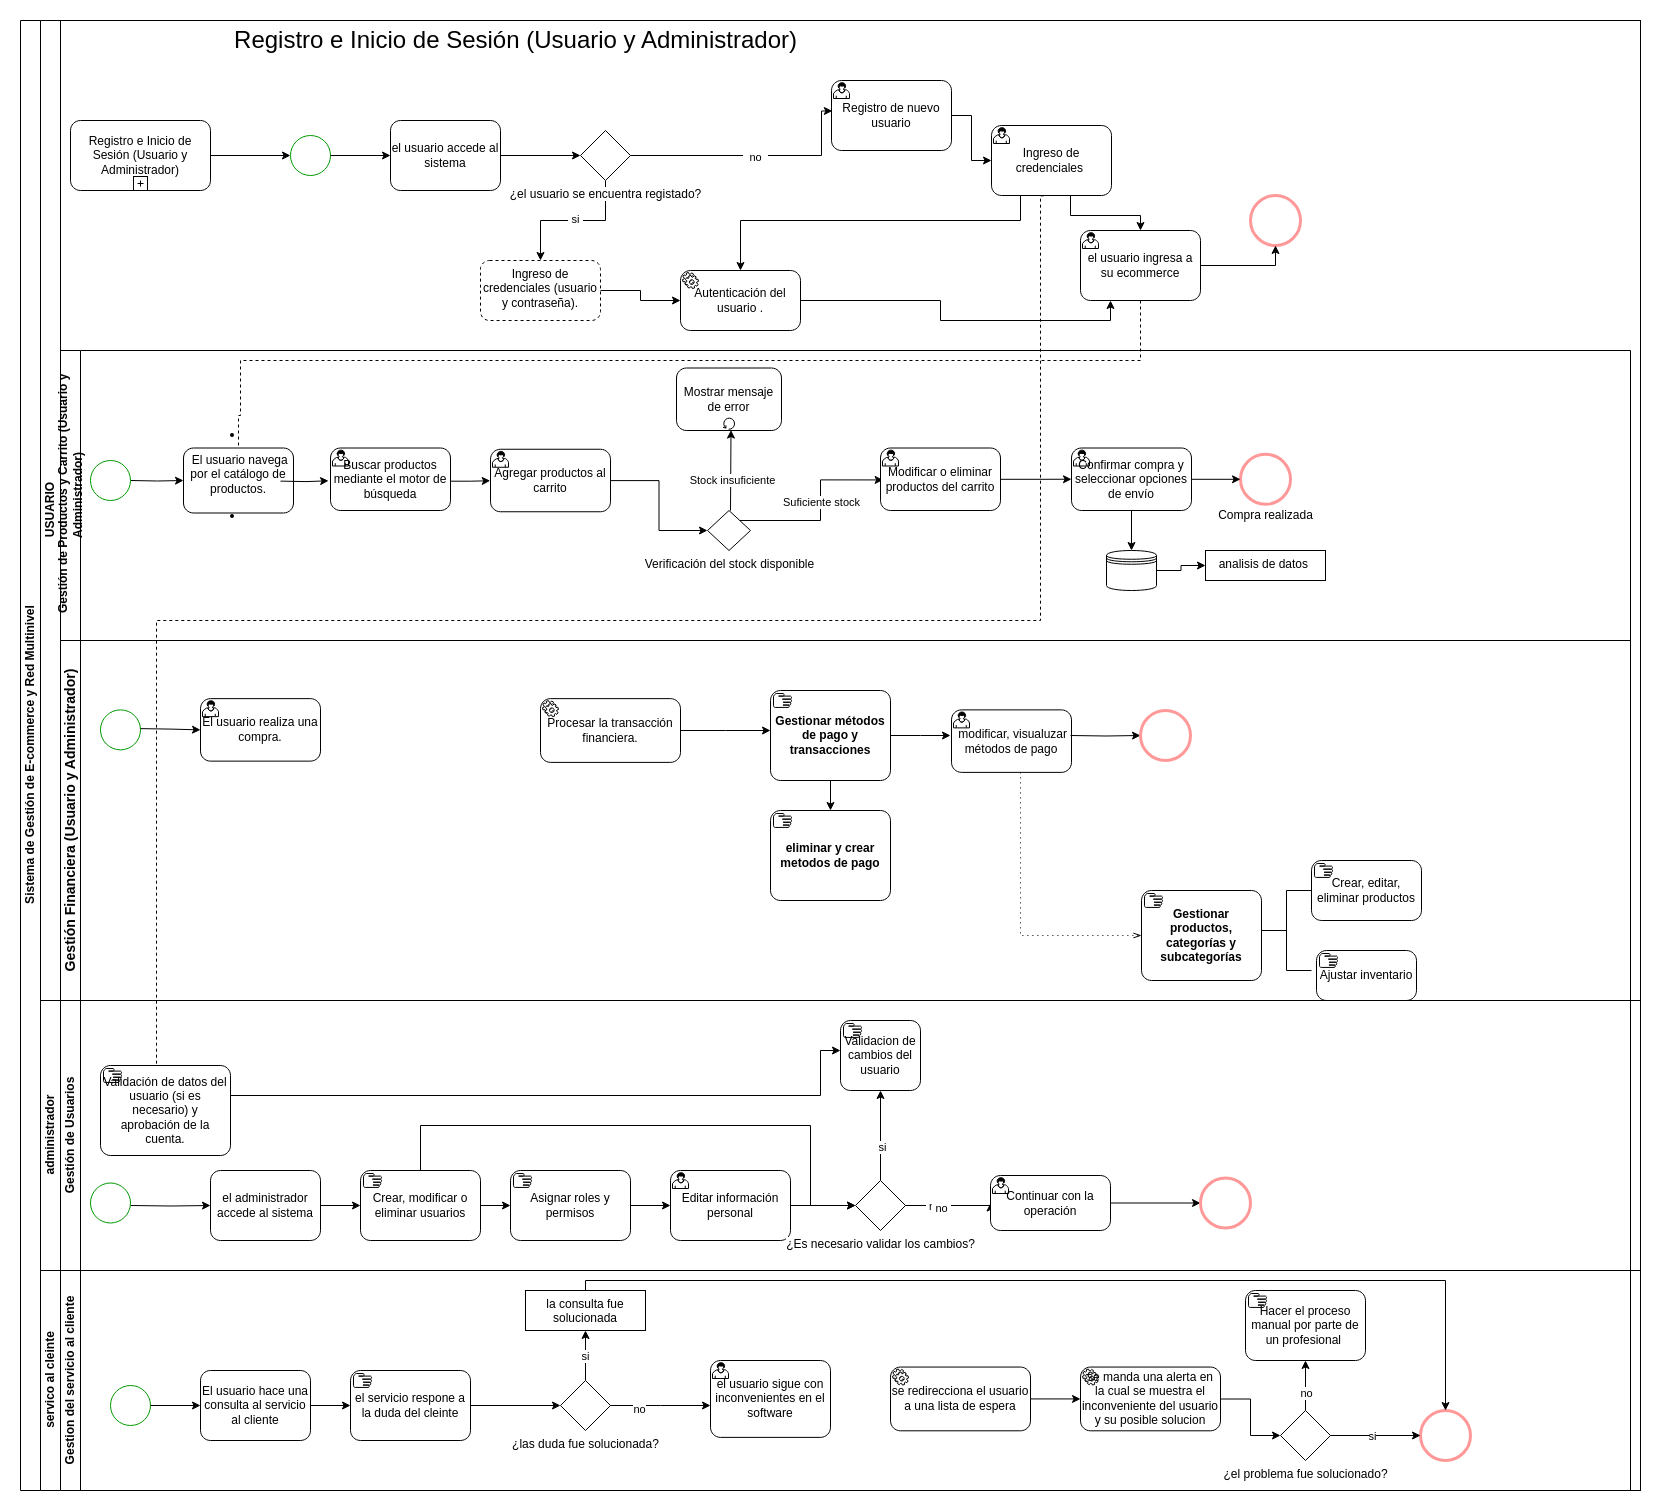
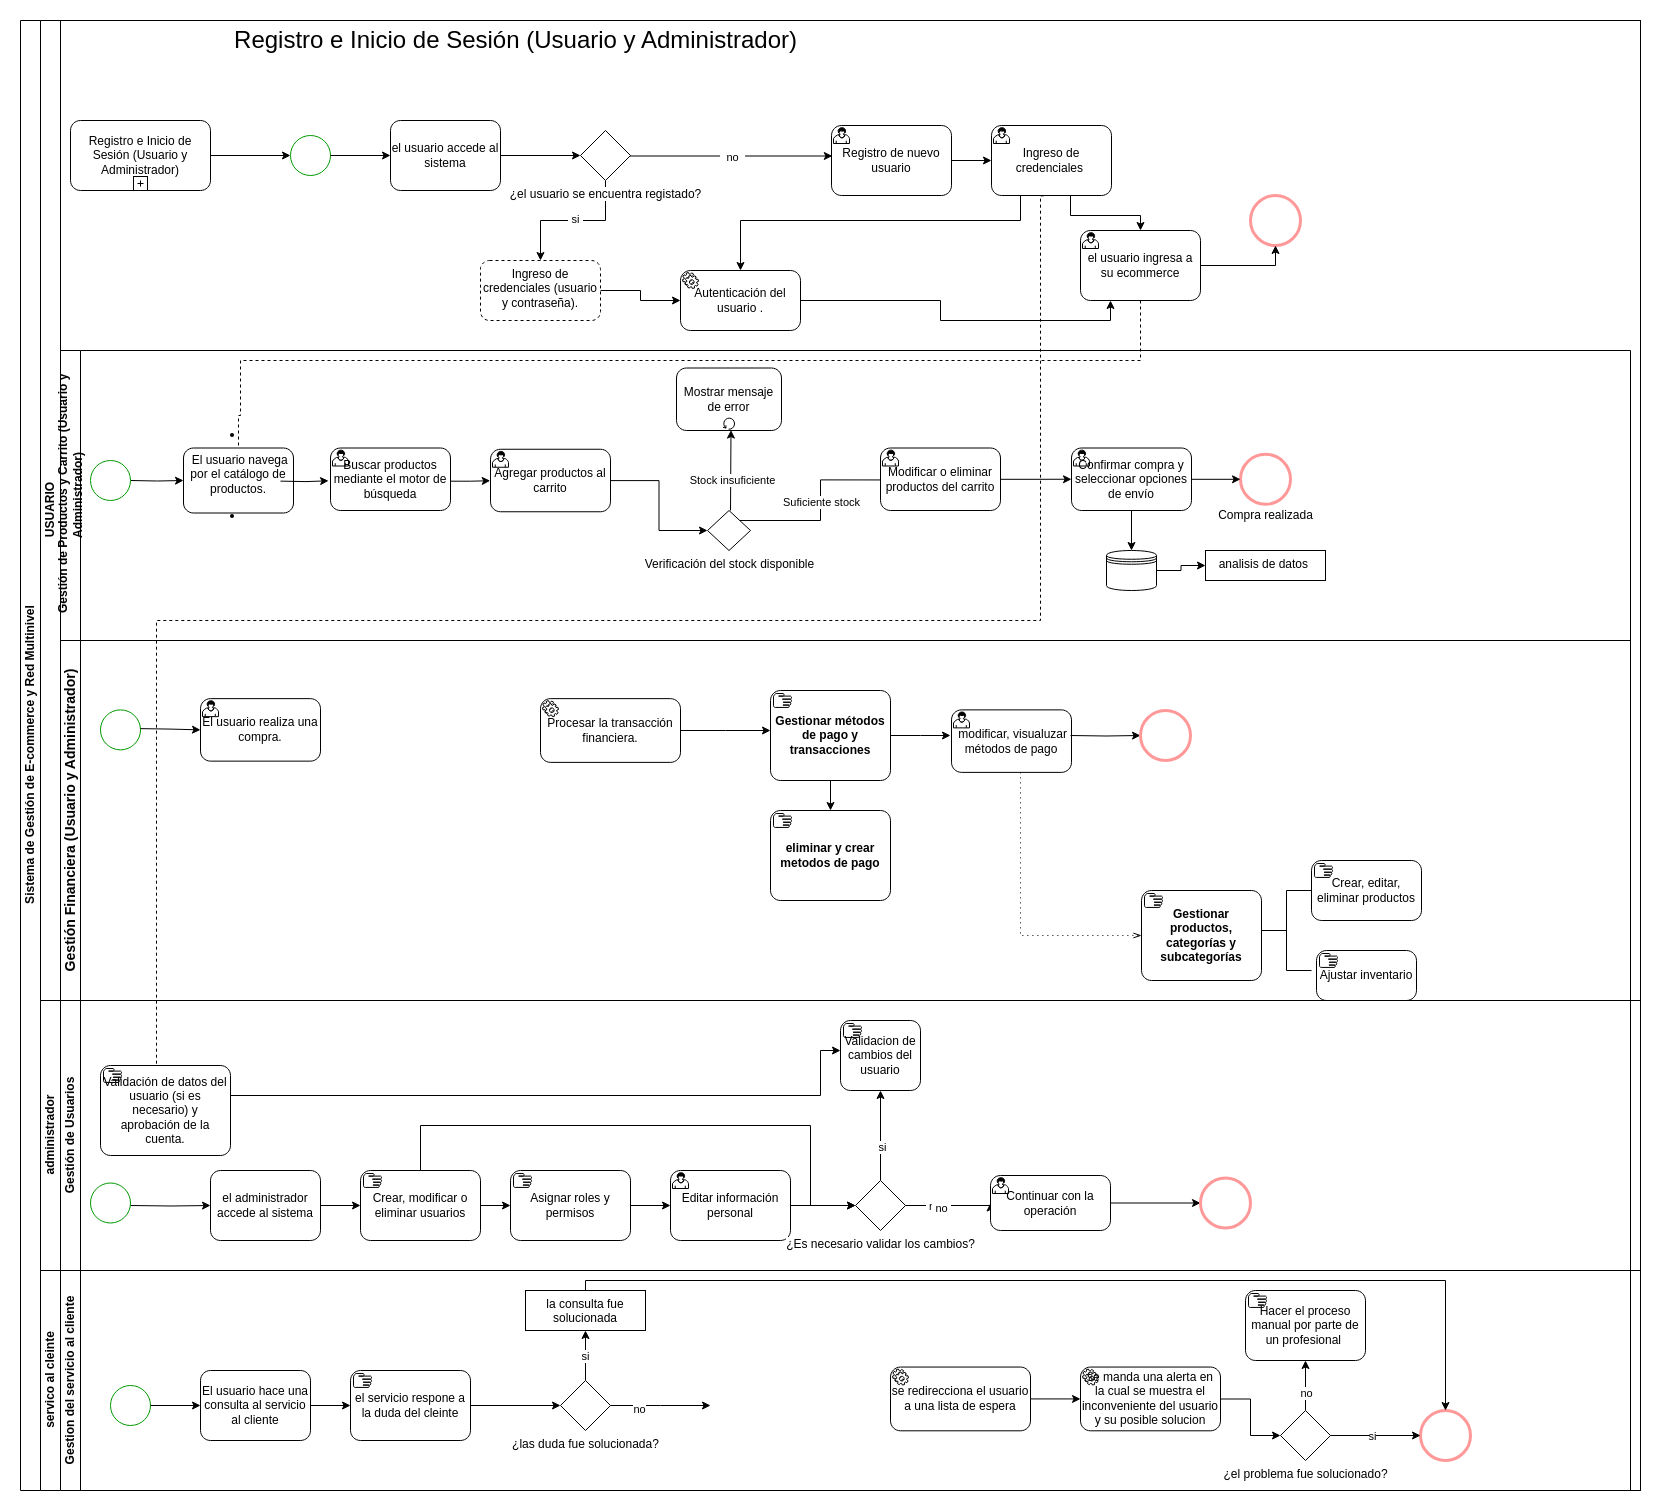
node "Registro de nuevo usuario": moved (892, 116) -> (892, 161)
edge "Verificación del stock disponible" -> "Modificar o eliminar productos del carrito": arrowhead classic -> none
node "el usuario sigue con inconvenientes en el software": removed
